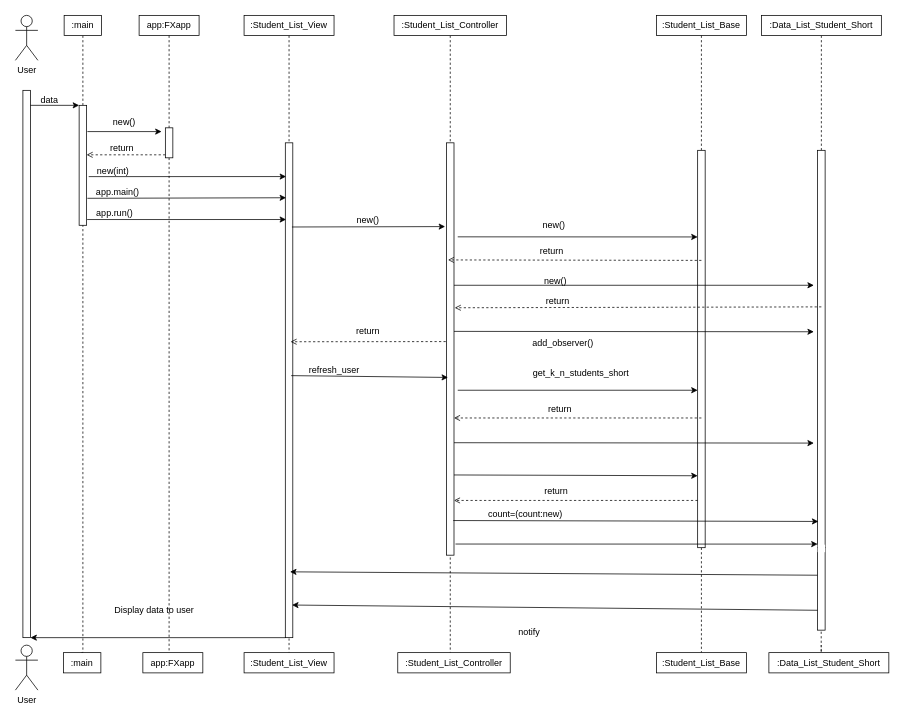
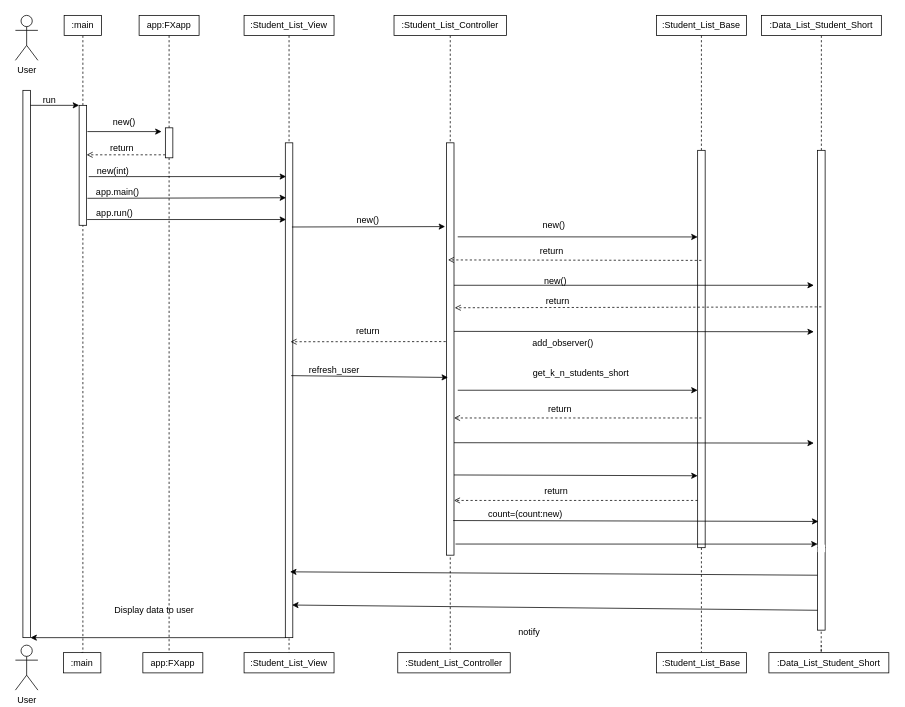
node "data": label "data" -> "run"
